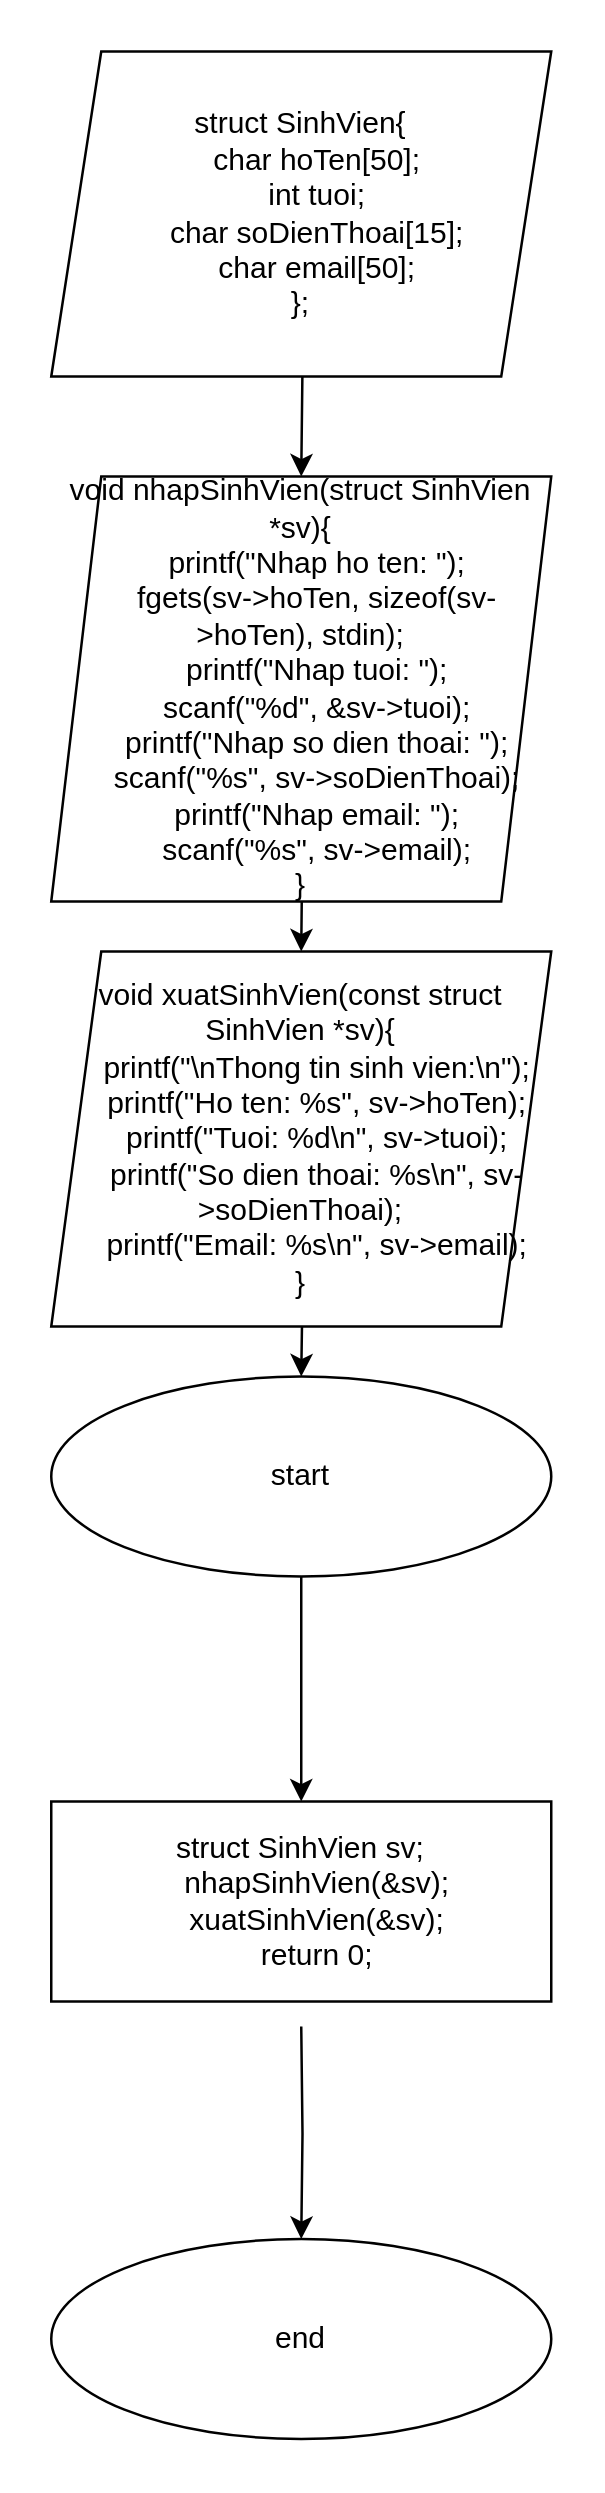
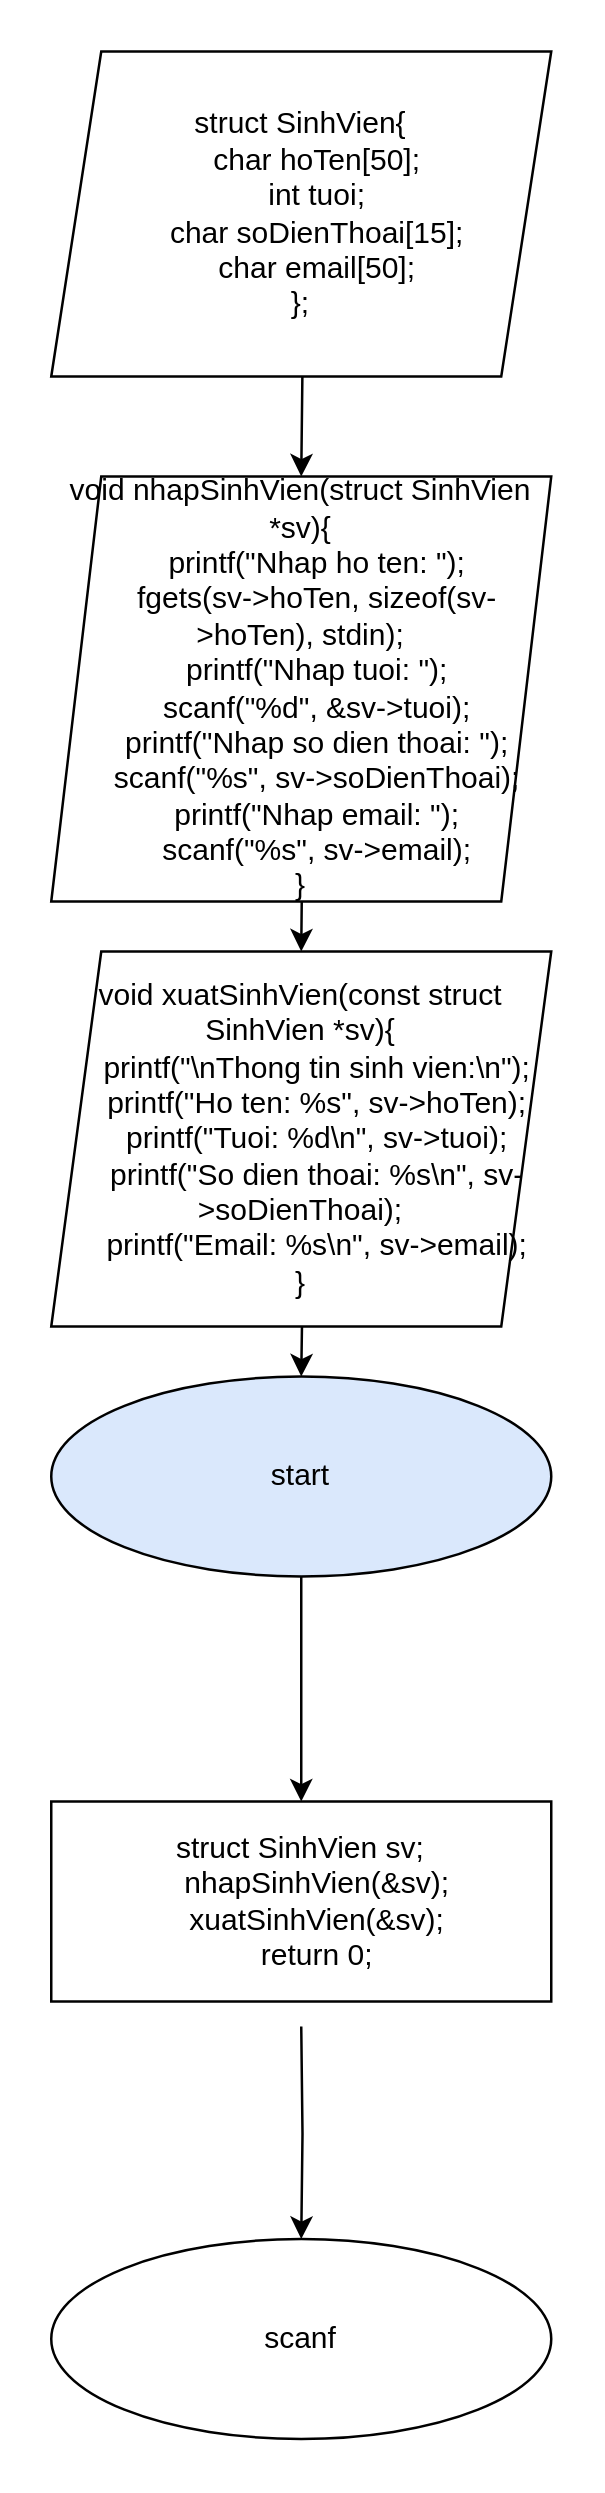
node "start": fillcolor #ffffff -> #dae8fc
node "end": label "end" -> "scanf"
